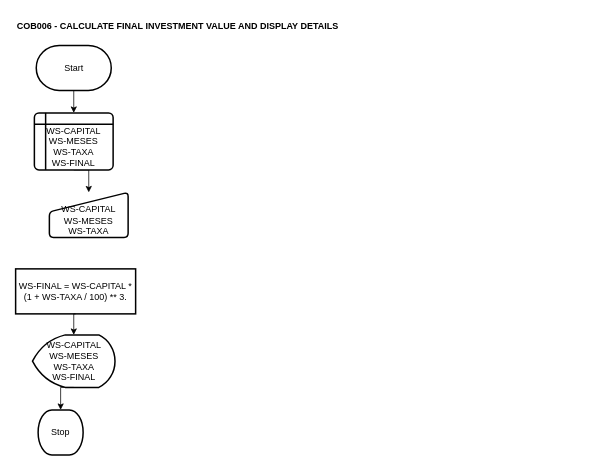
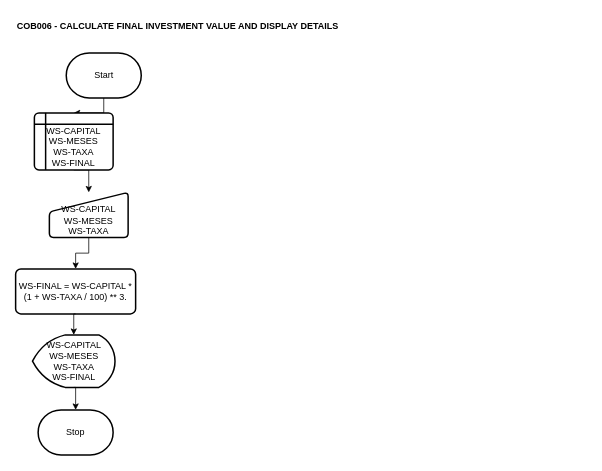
node "Start": moved (74, 68) -> (104, 75)
edge "WS-CAPITAL WS-MESES WS-TAXA" -> "WS-FINAL = WS-CAPITAL * (1 + WS-TAXA / 100) ** 3.": added
node "WS-FINAL = WS-CAPITAL * (1 + WS-TAXA / 100) ** 3.": shape rectangle -> rounded rectangle
node "Stop": size 45x45 -> 75x45
